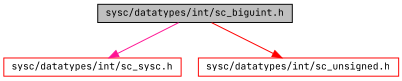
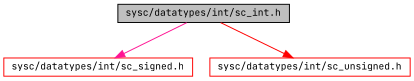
node "sysc/datatypes/int/sc_biguint.h": label "sysc/datatypes/int/sc_biguint.h" -> "sysc/datatypes/int/sc_int.h"
node "sysc/datatypes/int/sc_sysc.h": label "sysc/datatypes/int/sc_sysc.h" -> "sysc/datatypes/int/sc_signed.h"
